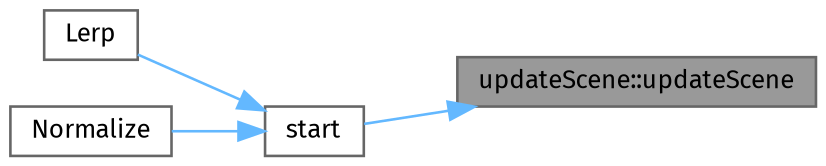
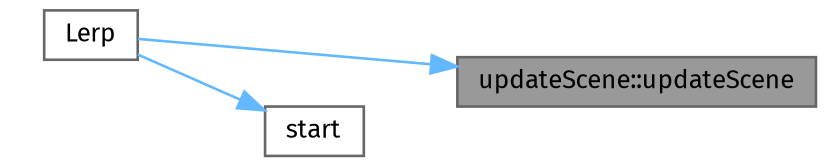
edge "start" -> "updateScene::updateScene": now "Lerp" -> "updateScene::updateScene"
node "Normalize": removed
